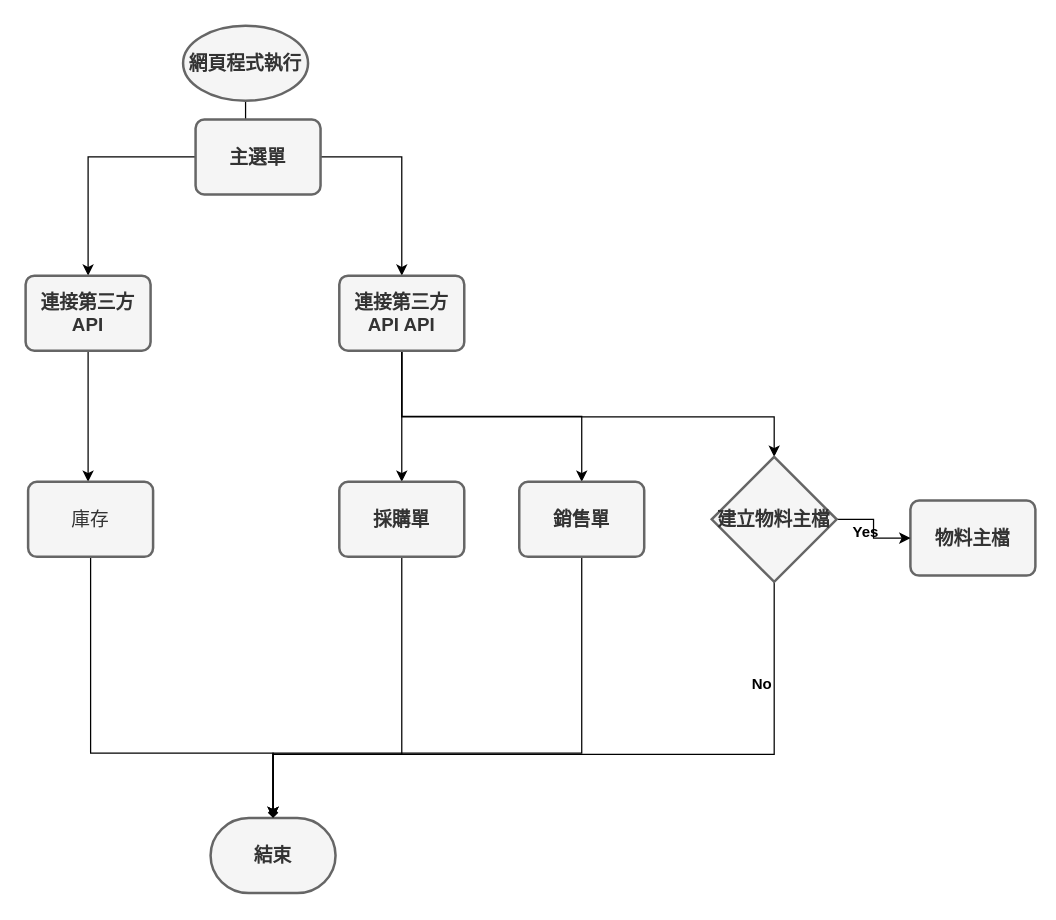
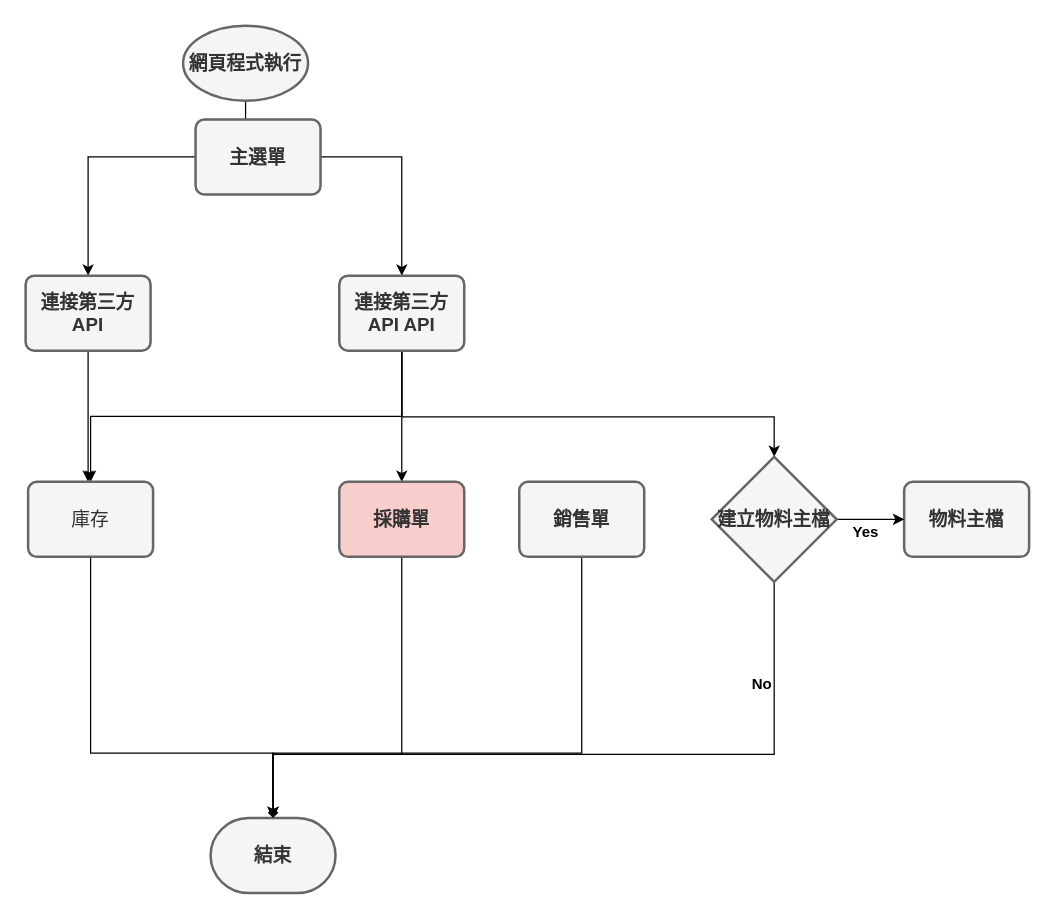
edge "連接第三方API API" -> "銷售單": now "連接第三方API API" -> "庫存"
node "採購單": fillcolor #f5f5f5 -> #f8cecc
node "物料主檔": moved (973, 538) -> (967, 519)
